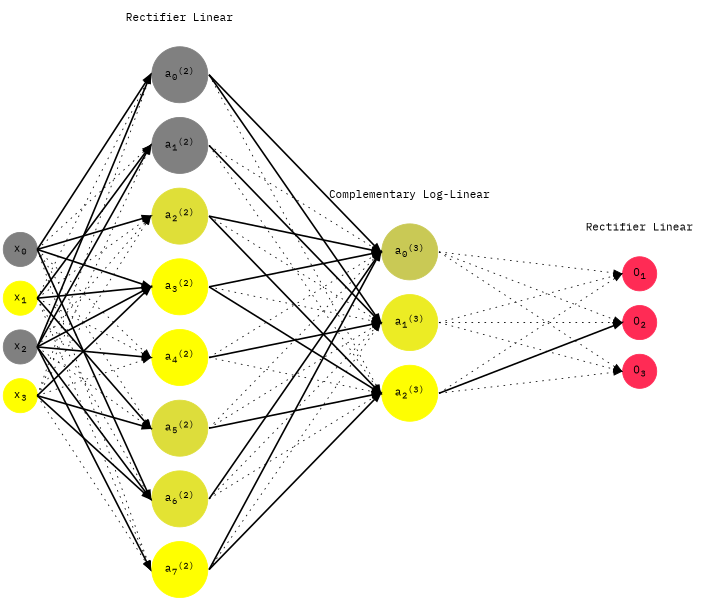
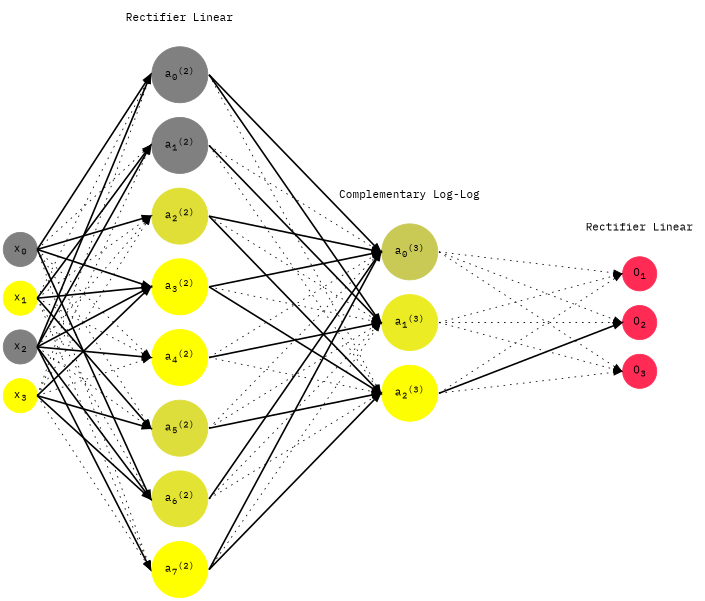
node "Complementary Log-Linear": label "Complementary Log-Linear" -> "Complementary Log-Log"
